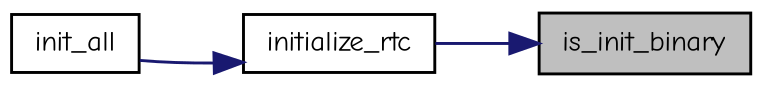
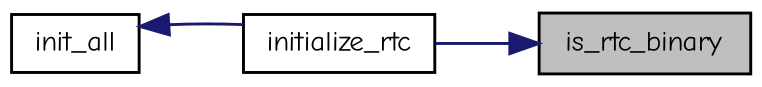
node "is_init_binary": label "is_init_binary" -> "is_rtc_binary"
edge "init_all" -> "initialize_rtc": reversed
